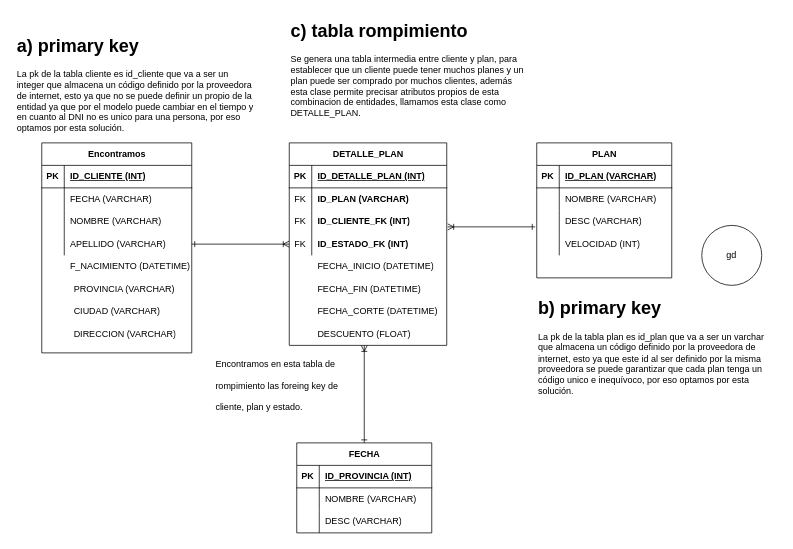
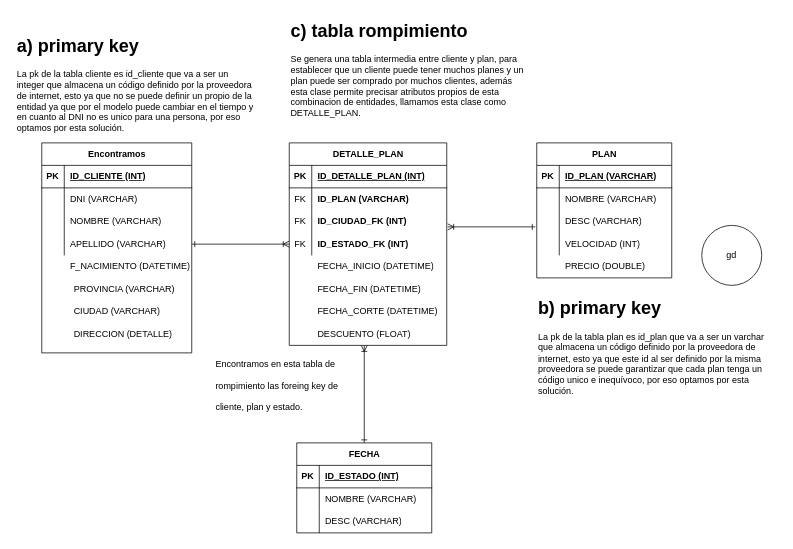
node "FECHA (VARCHAR)": label "FECHA (VARCHAR)" -> "DNI (VARCHAR)"
node "ID_CLIENTE_FK (INT)": label "ID_CLIENTE_FK (INT)" -> "ID_CIUDAD_FK (INT)"
node "PRECIO (DOUBLE)": added
node "DIRECCION (VARCHAR)": label "DIRECCION (VARCHAR)" -> "DIRECCION (DETALLE)"
node "ID_PROVINCIA (INT)": label "ID_PROVINCIA (INT)" -> "ID_ESTADO (INT)"
